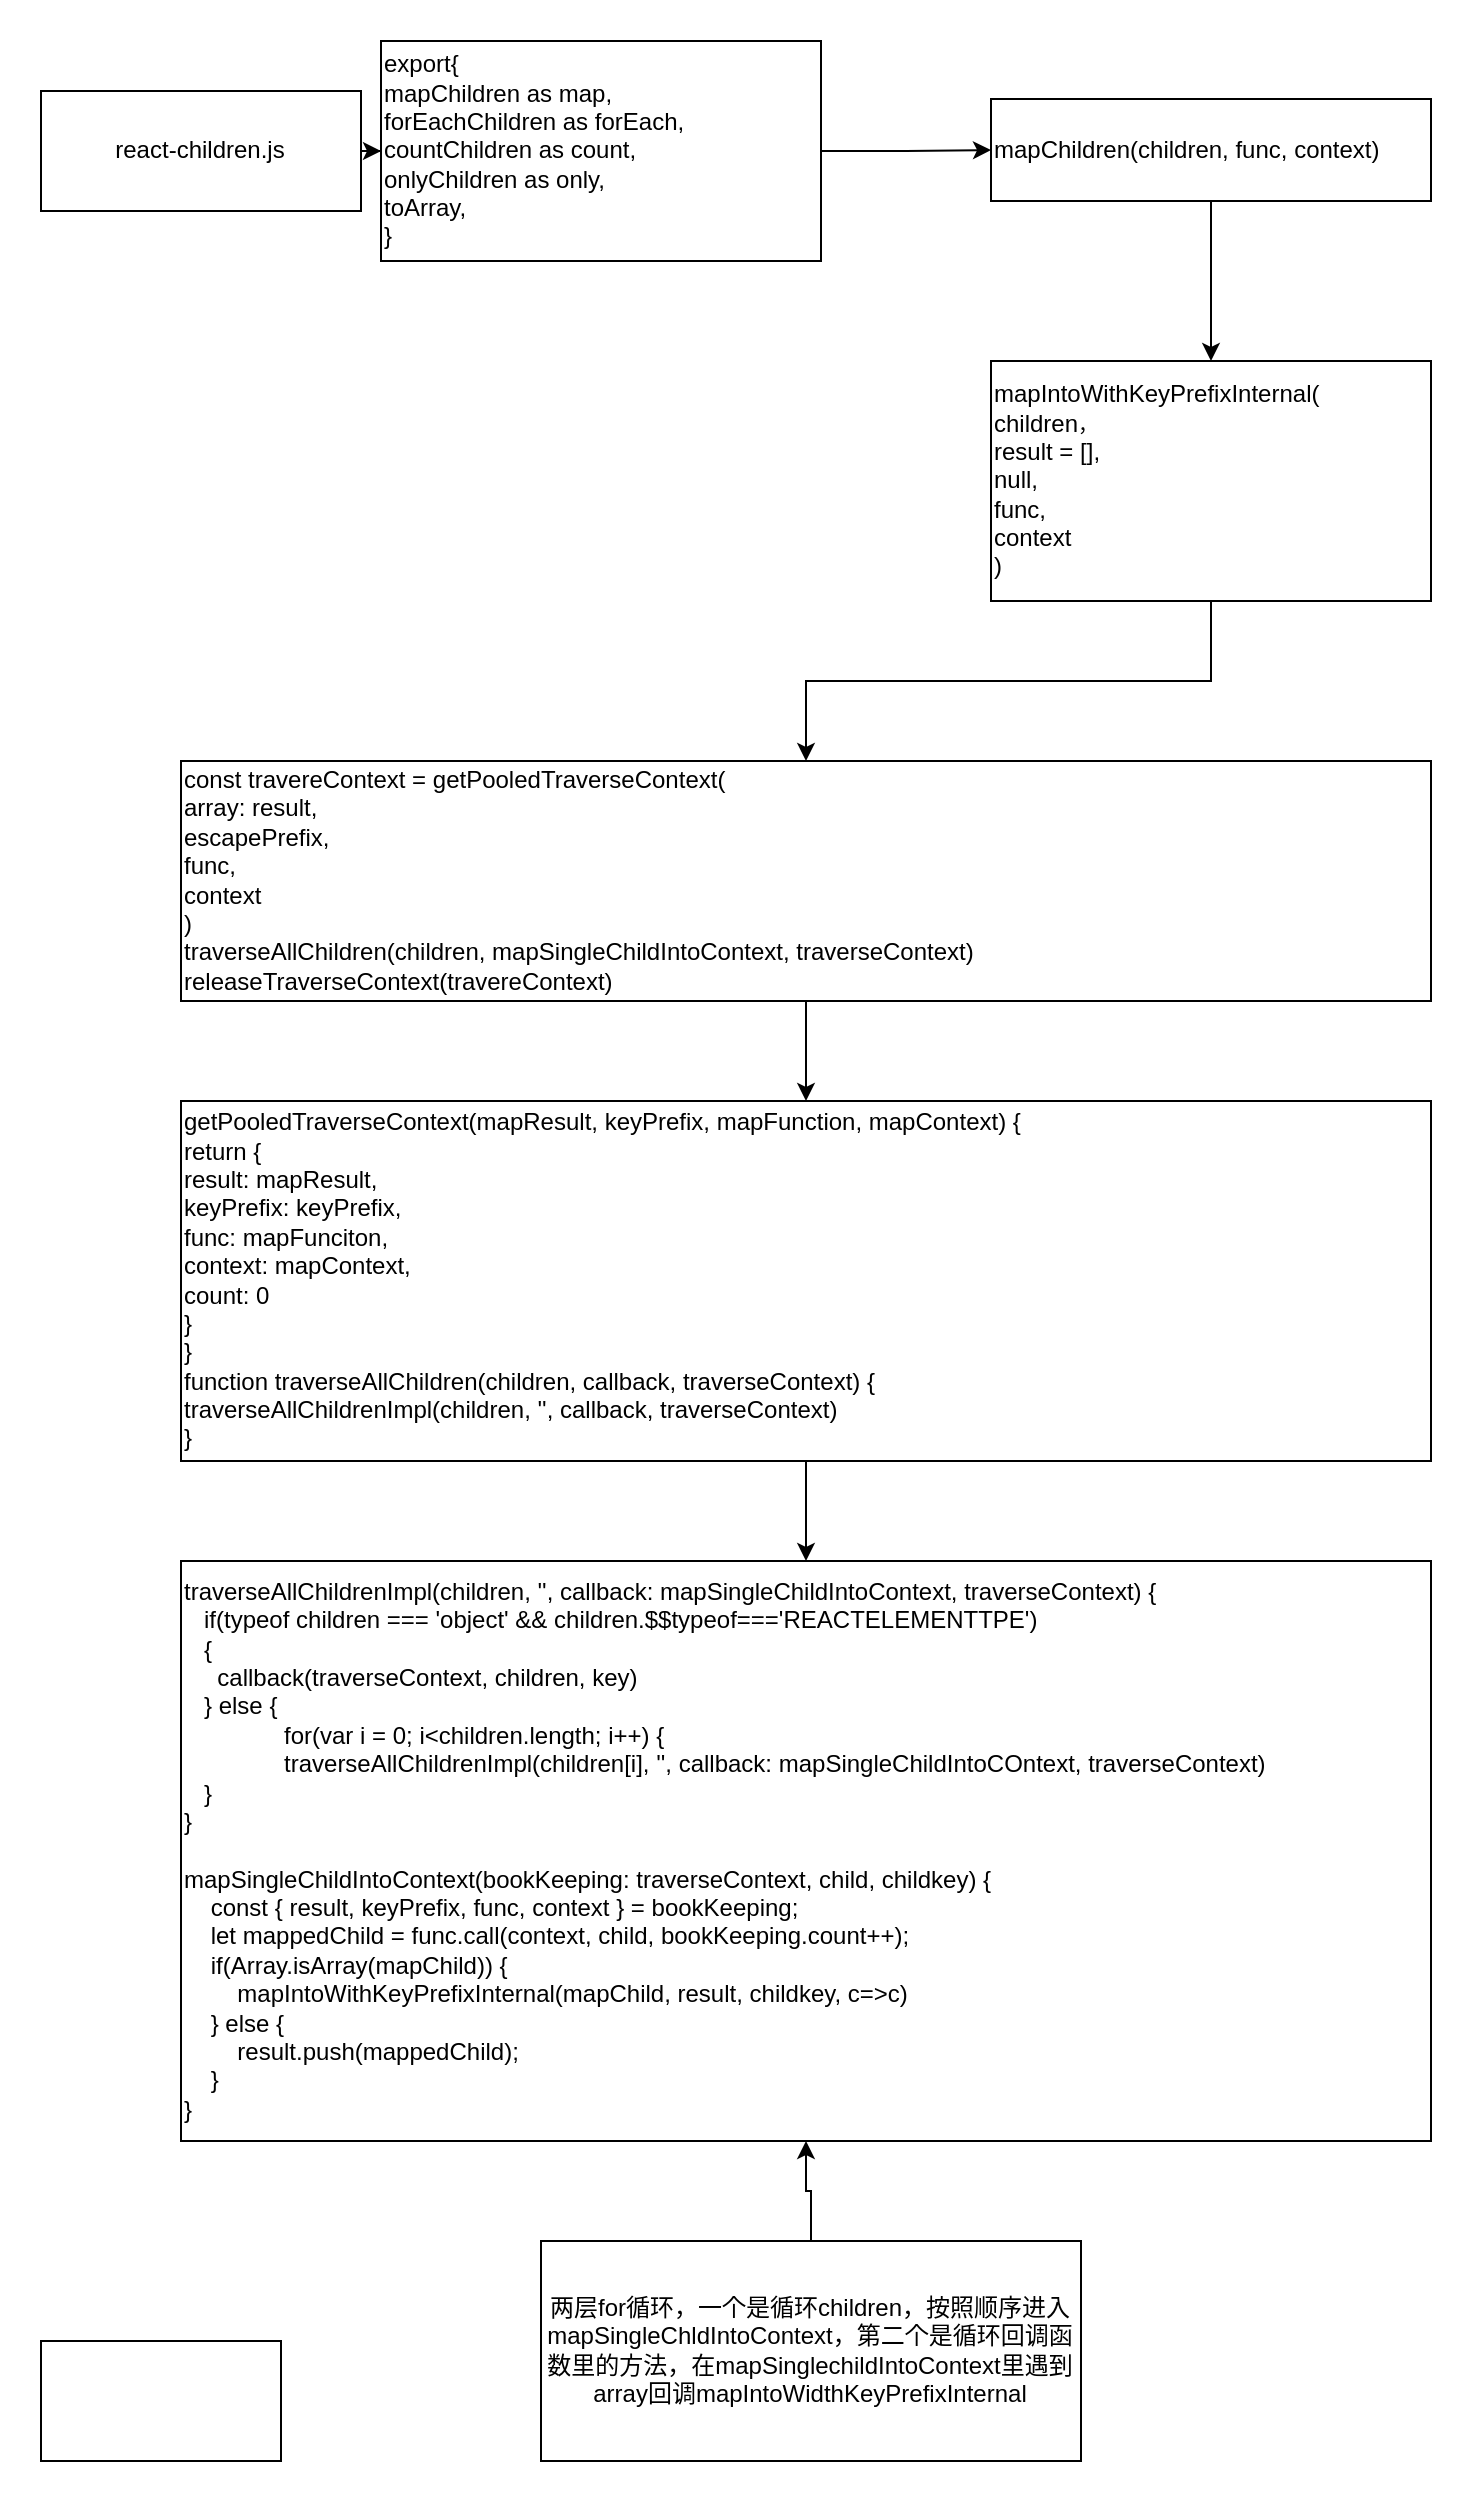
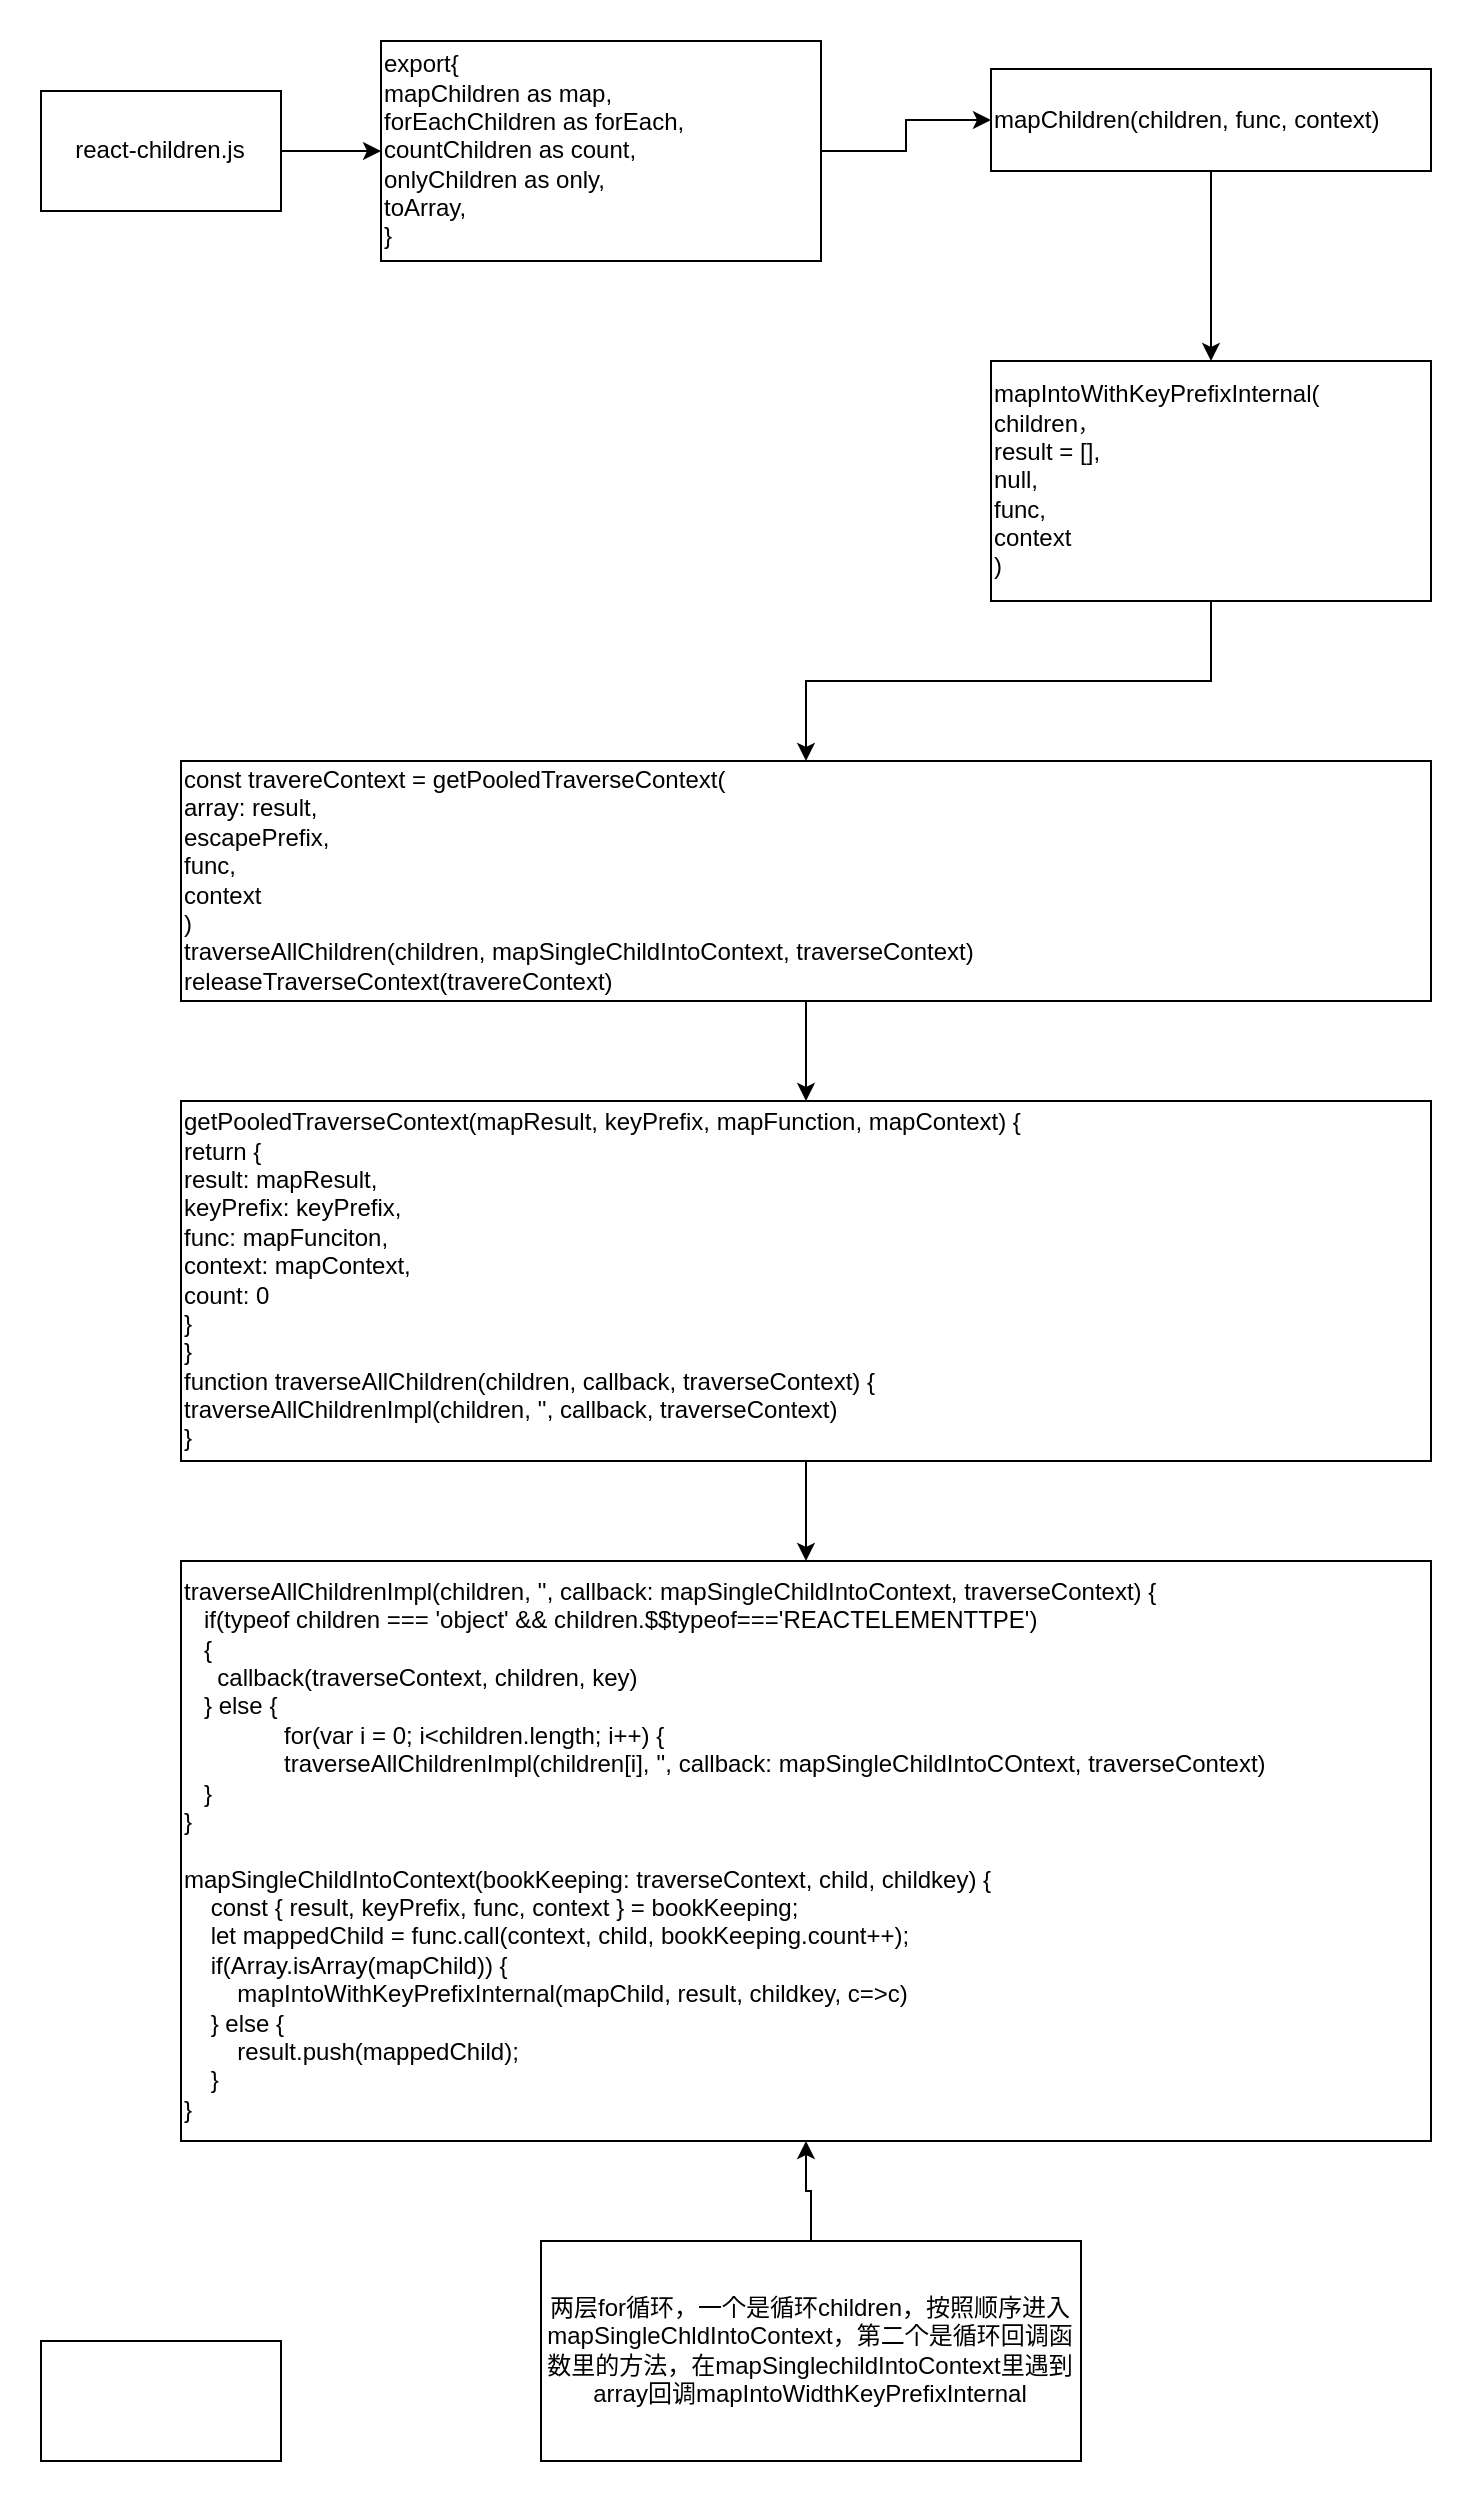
node "mapChildren(children, func, context)": moved (1211, 150) -> (1211, 120)
node "react-children.js": size 320x120 -> 240x120
